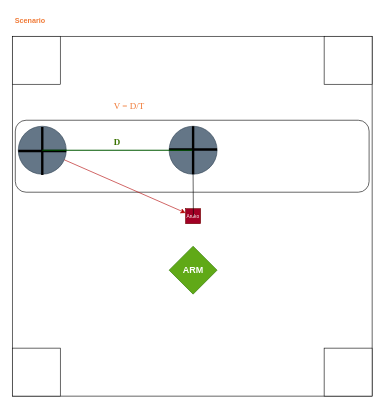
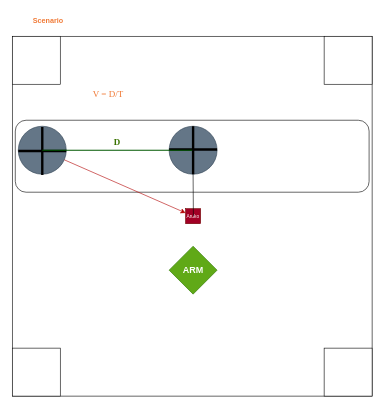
node "Scenario": moved (30, 21) -> (48, 21)
node "V = D/T": moved (129, 105) -> (108, 93)
